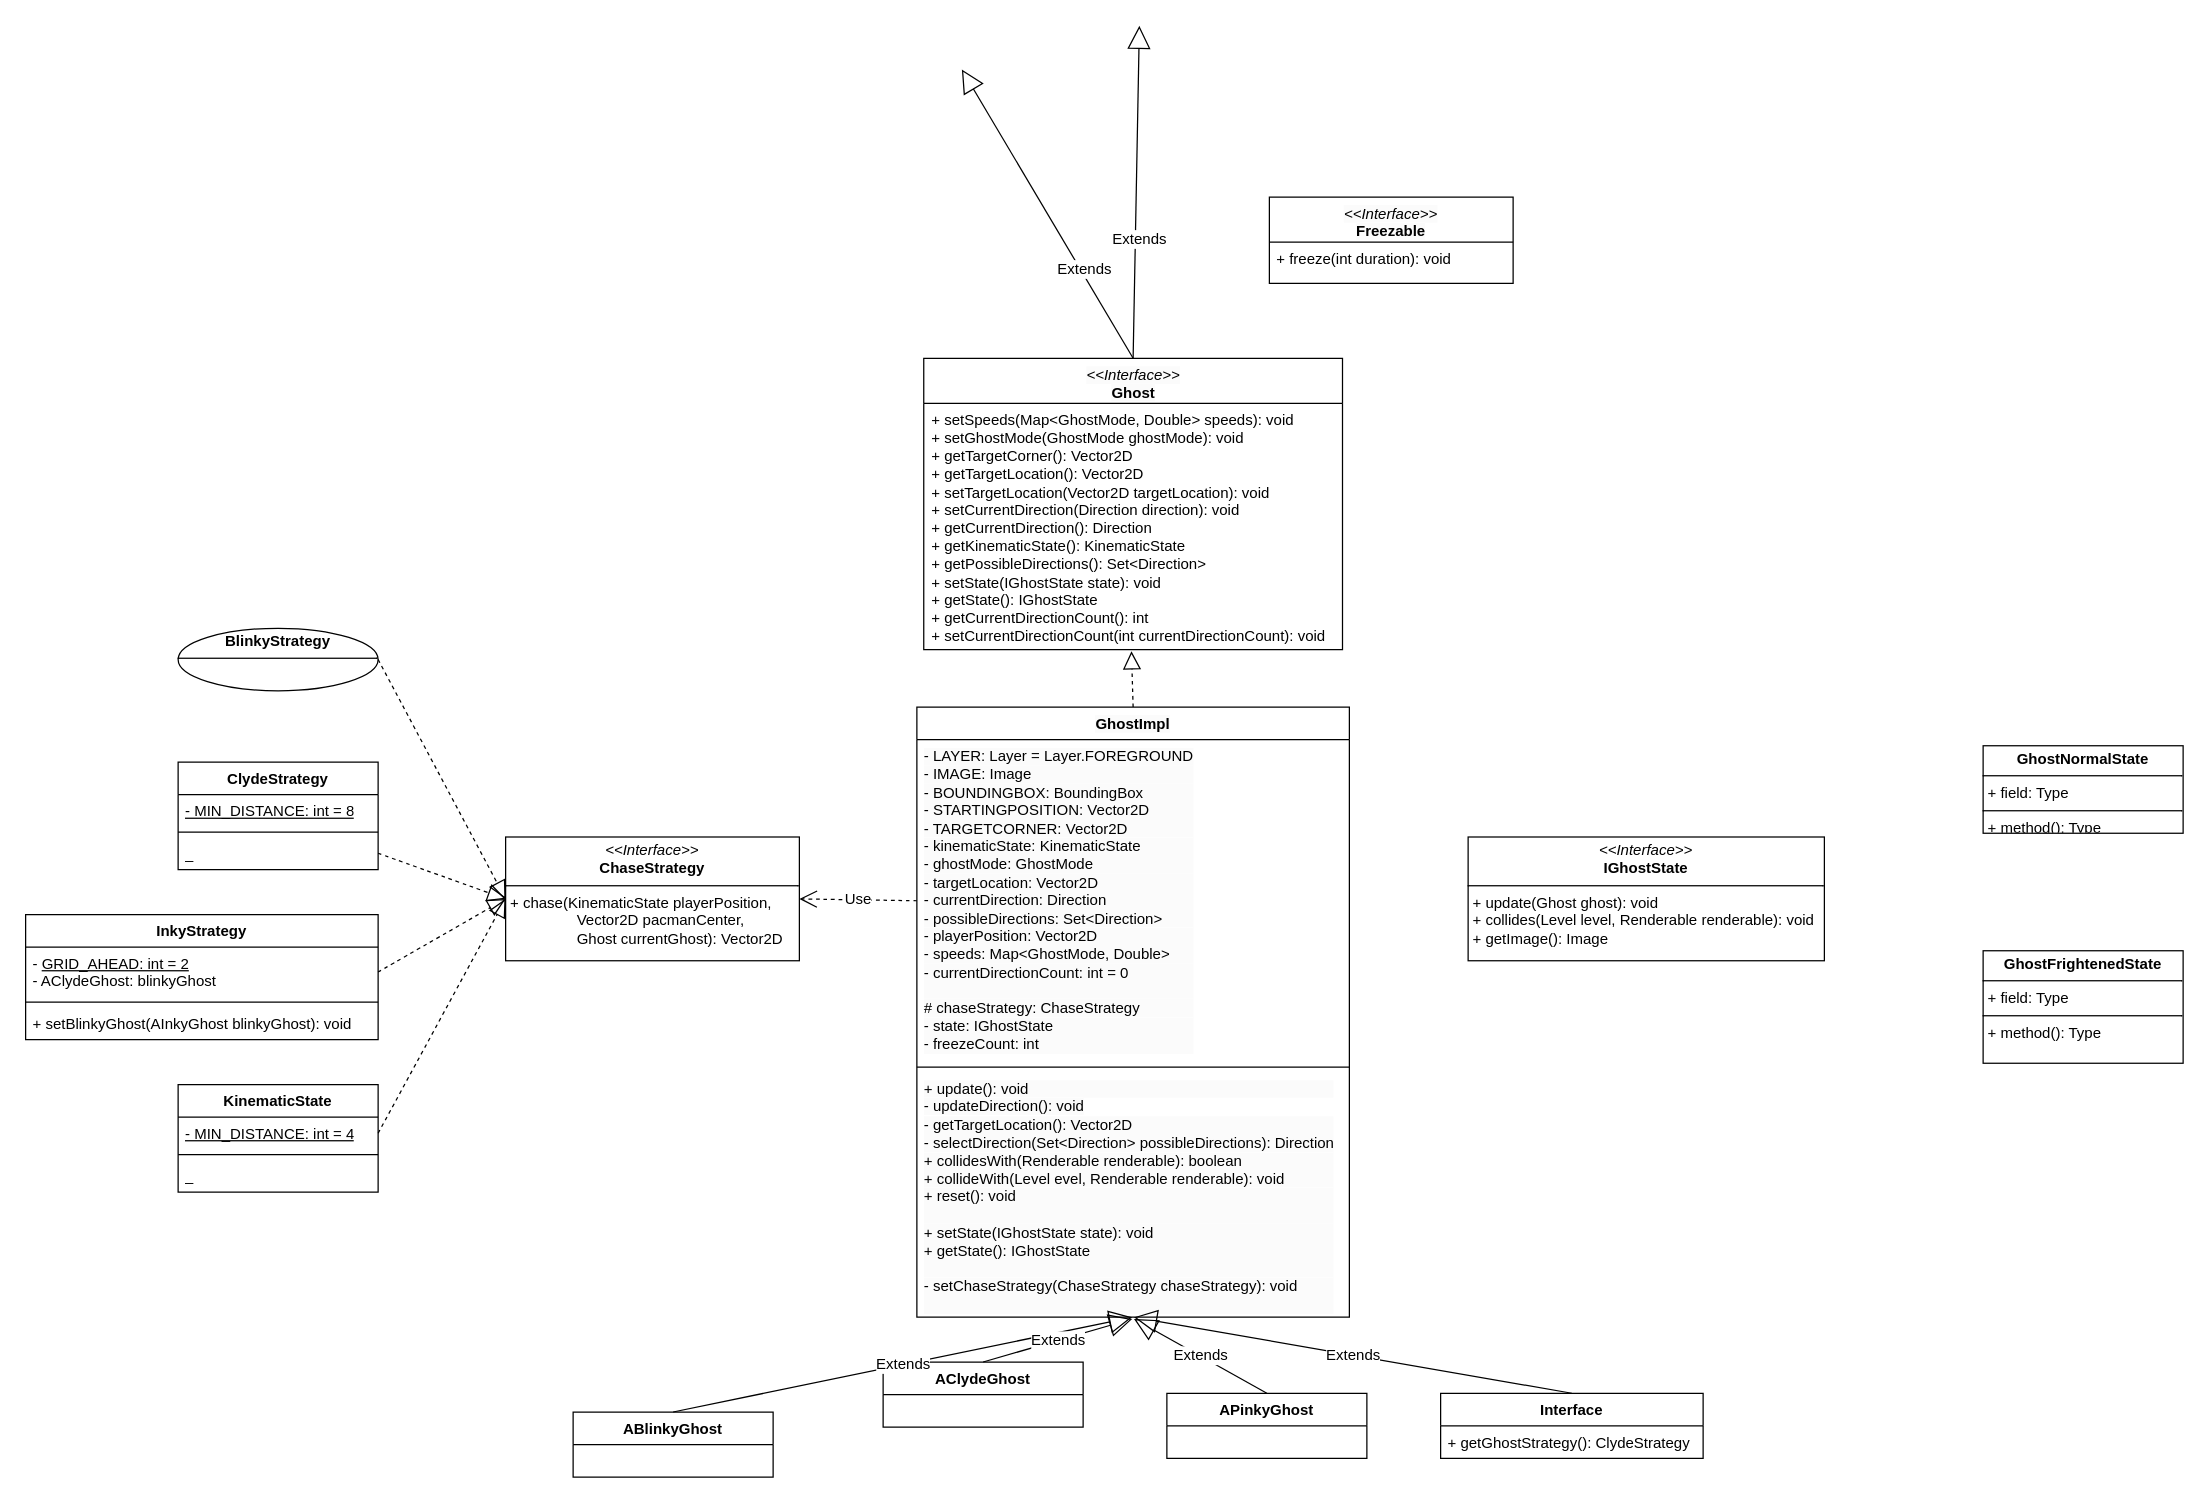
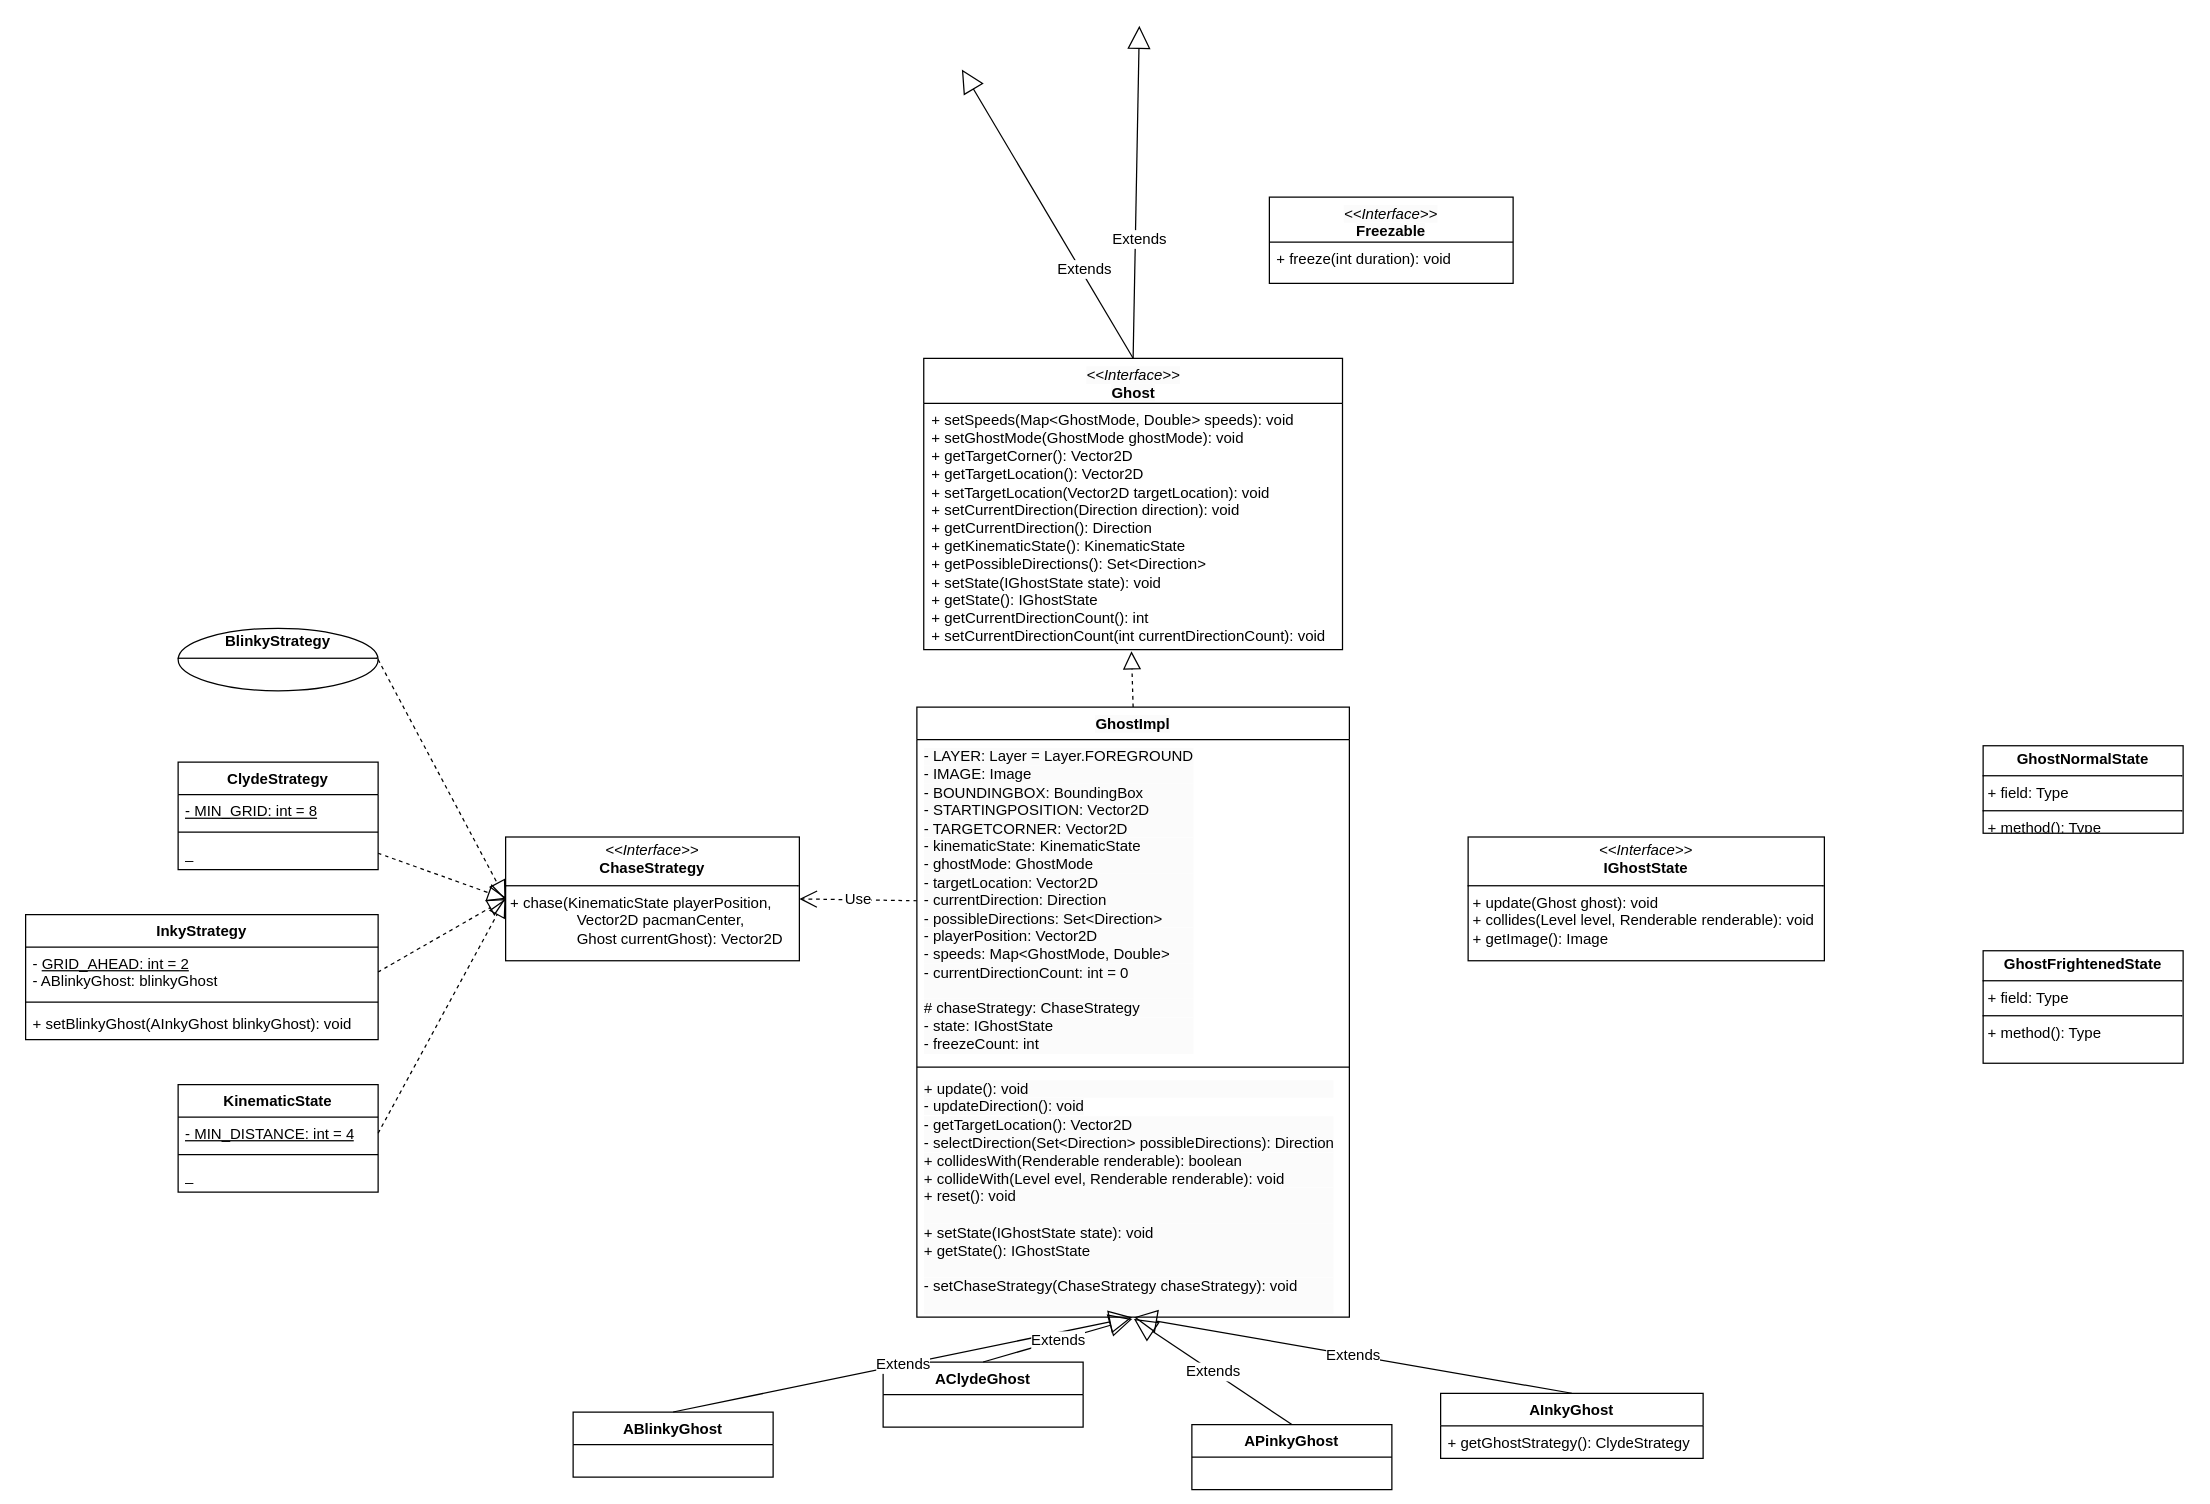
node "- MIN_DISTANCE: int = 8": label "- MIN_DISTANCE: int = 8" -> "- MIN_GRID: int = 8"
node "- GRID_AHEAD: int = 2 - AClydeGhost: blinkyGhost": label "- GRID_AHEAD: int = 2 - AClydeGhost: blinkyGhost" -> "- GRID_AHEAD: int = 2 - ABlinkyGhost: blinkyGhost"
node "Interface": label "Interface" -> "AInkyGhost"
node "APinkyGhost": moved (1267, 1426) -> (1292, 1457)
